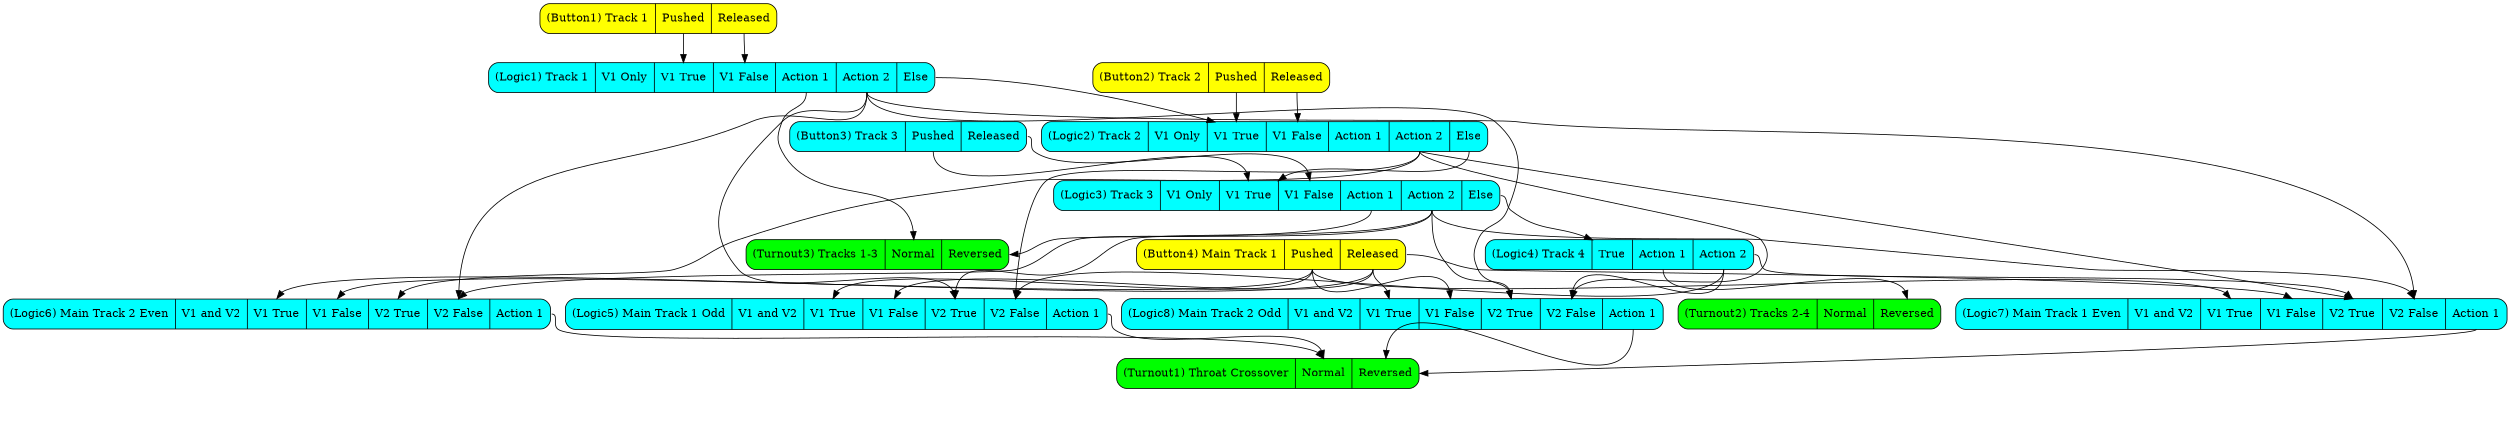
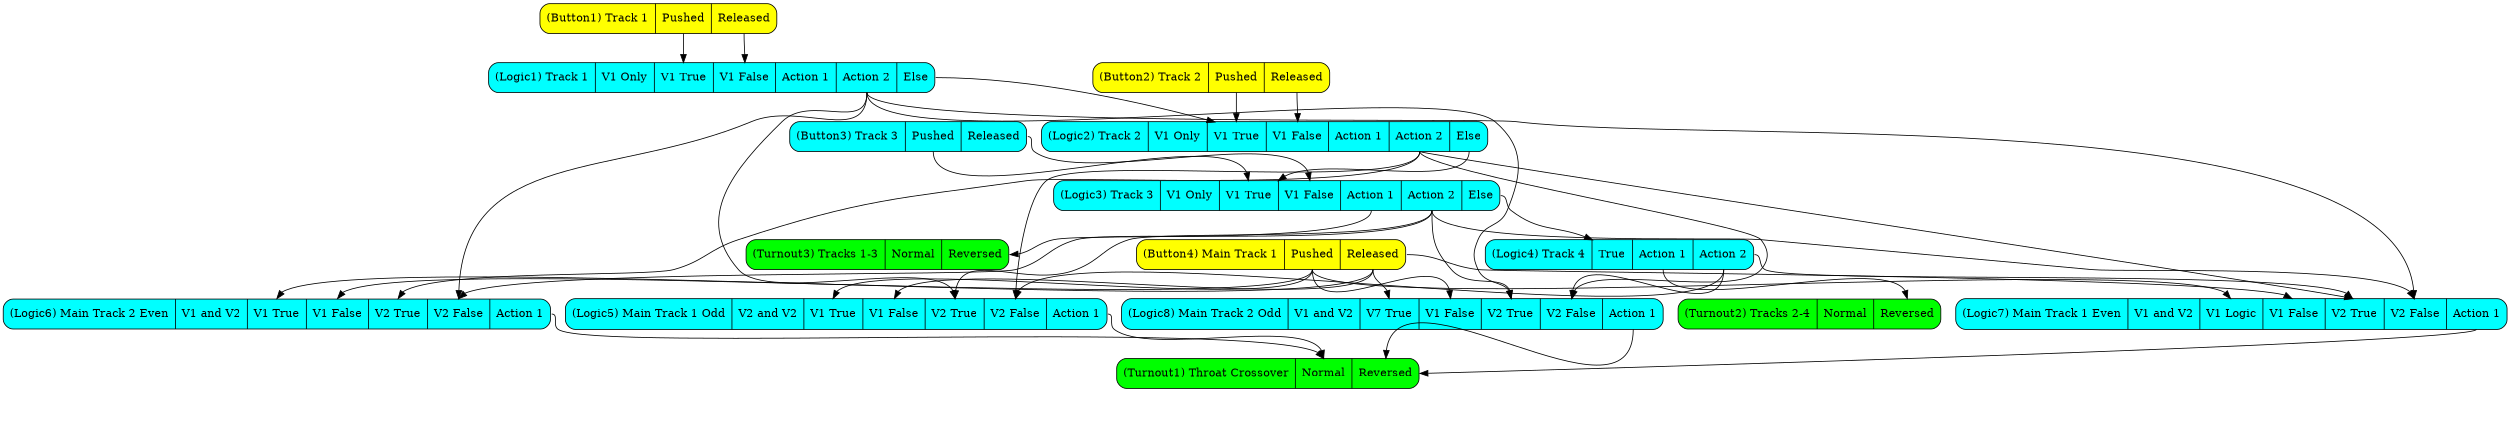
edge "(Logic1) Track 1" -> "(Turnout3) Tracks 1-3": removed
node "(Logic5) Main Track 1 Odd": text "V1 and V2" -> "V2 and V2"
node "(Logic8) Main Track 2 Odd": text "V1 True" -> "V7 True"
node "(Logic7) Main Track 1 Even": text "V1 True" -> "V1 Logic"
